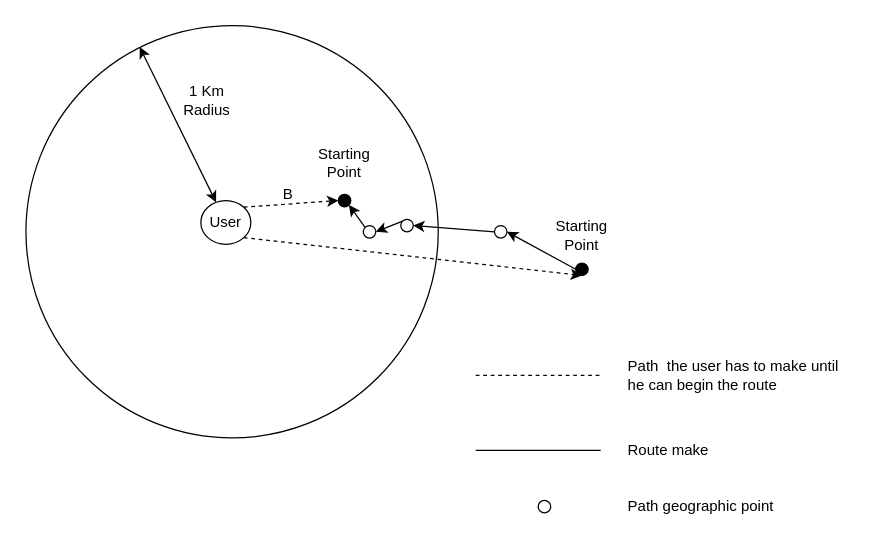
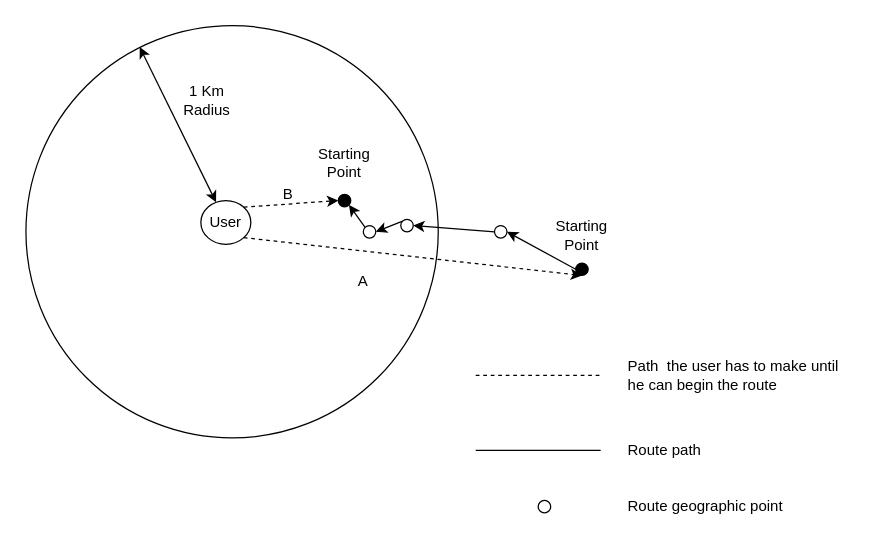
node "A": added
node "Route make": label "Route make" -> "Route path"
node "Path geographic point": label "Path geographic point" -> "Route geographic point"
